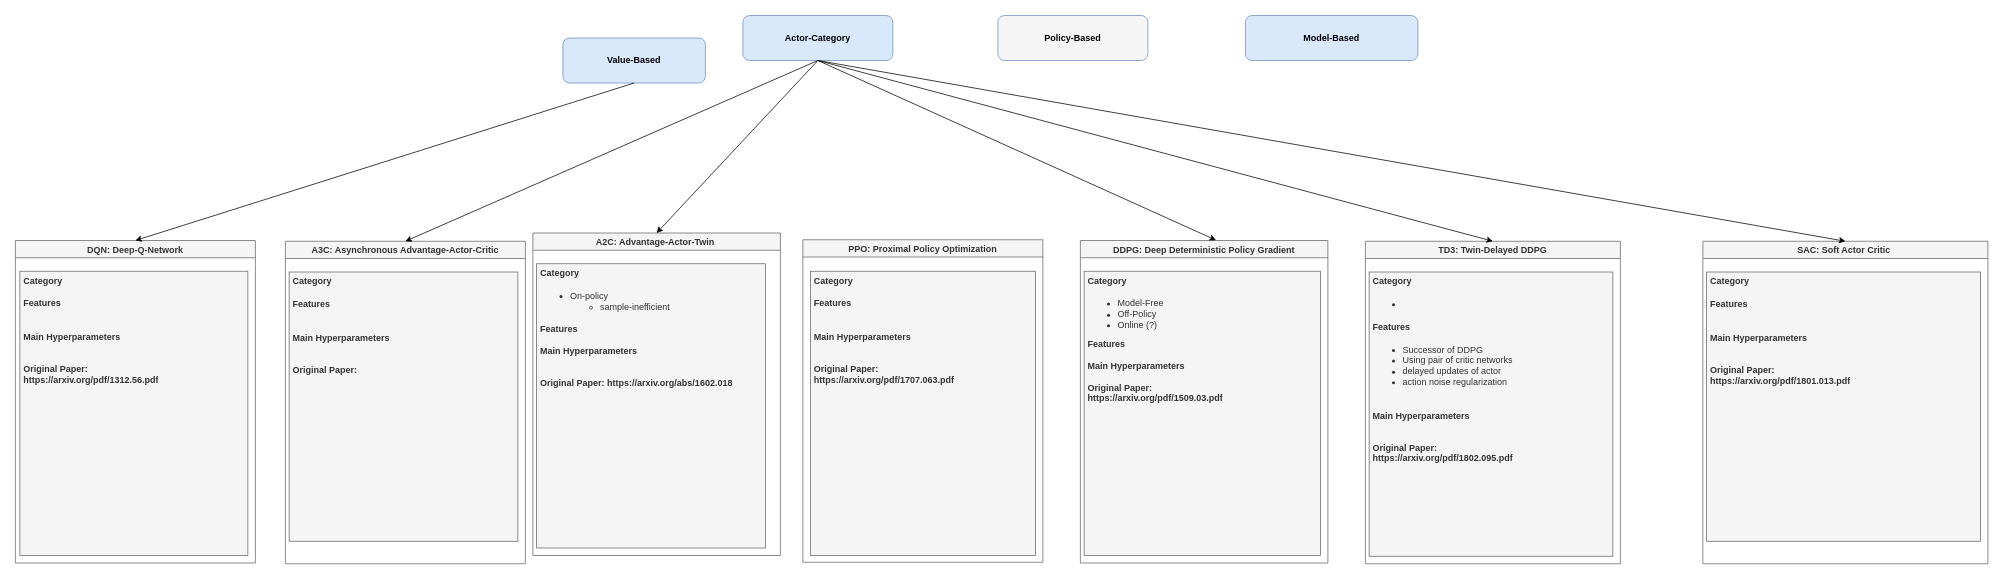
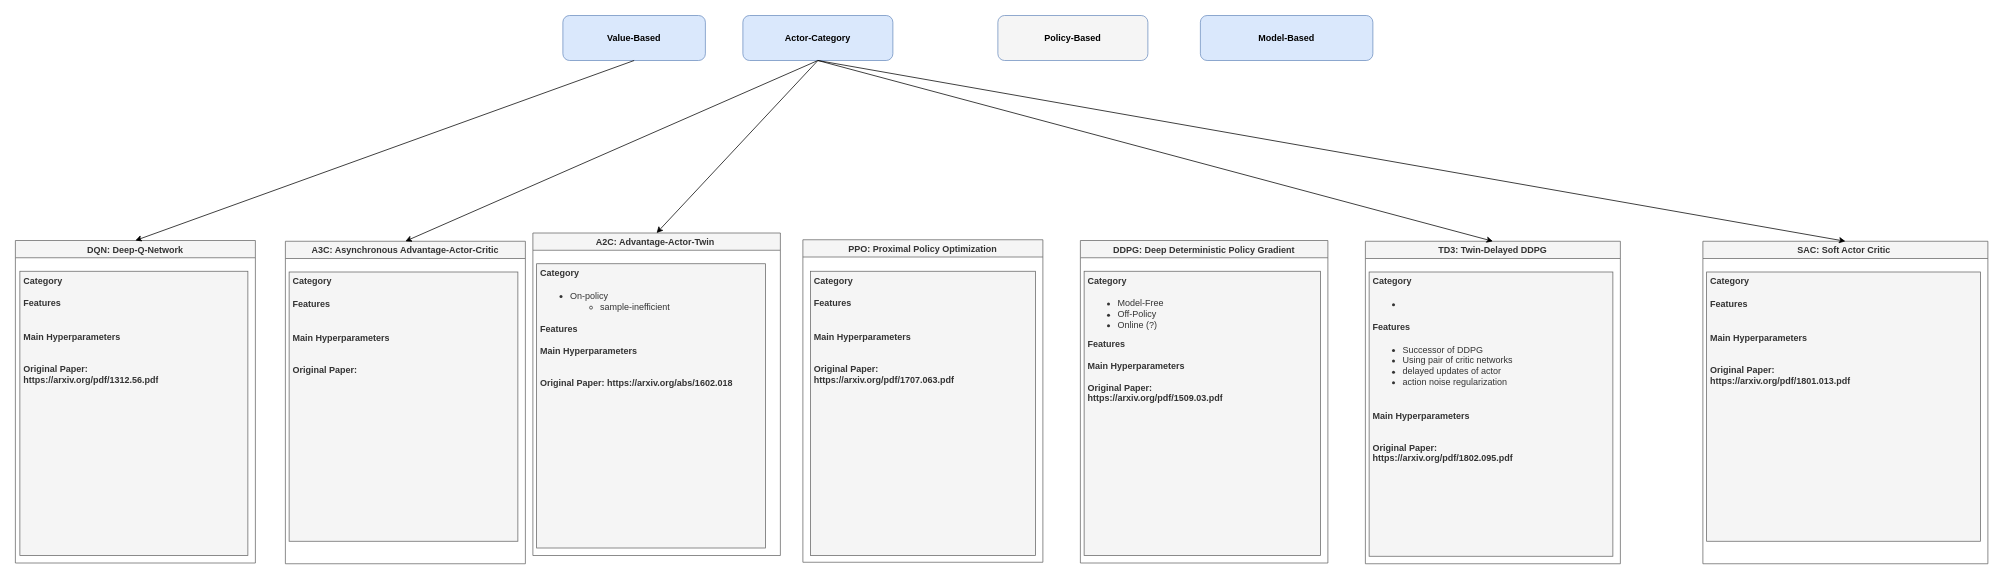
node "Model-Based": moved (1332, 38) -> (1287, 38)
node "Value-Based": moved (634, 60) -> (634, 38)
edge "Actor-Category" -> "DDPG: Deep Deterministic Policy Gradient": removed
